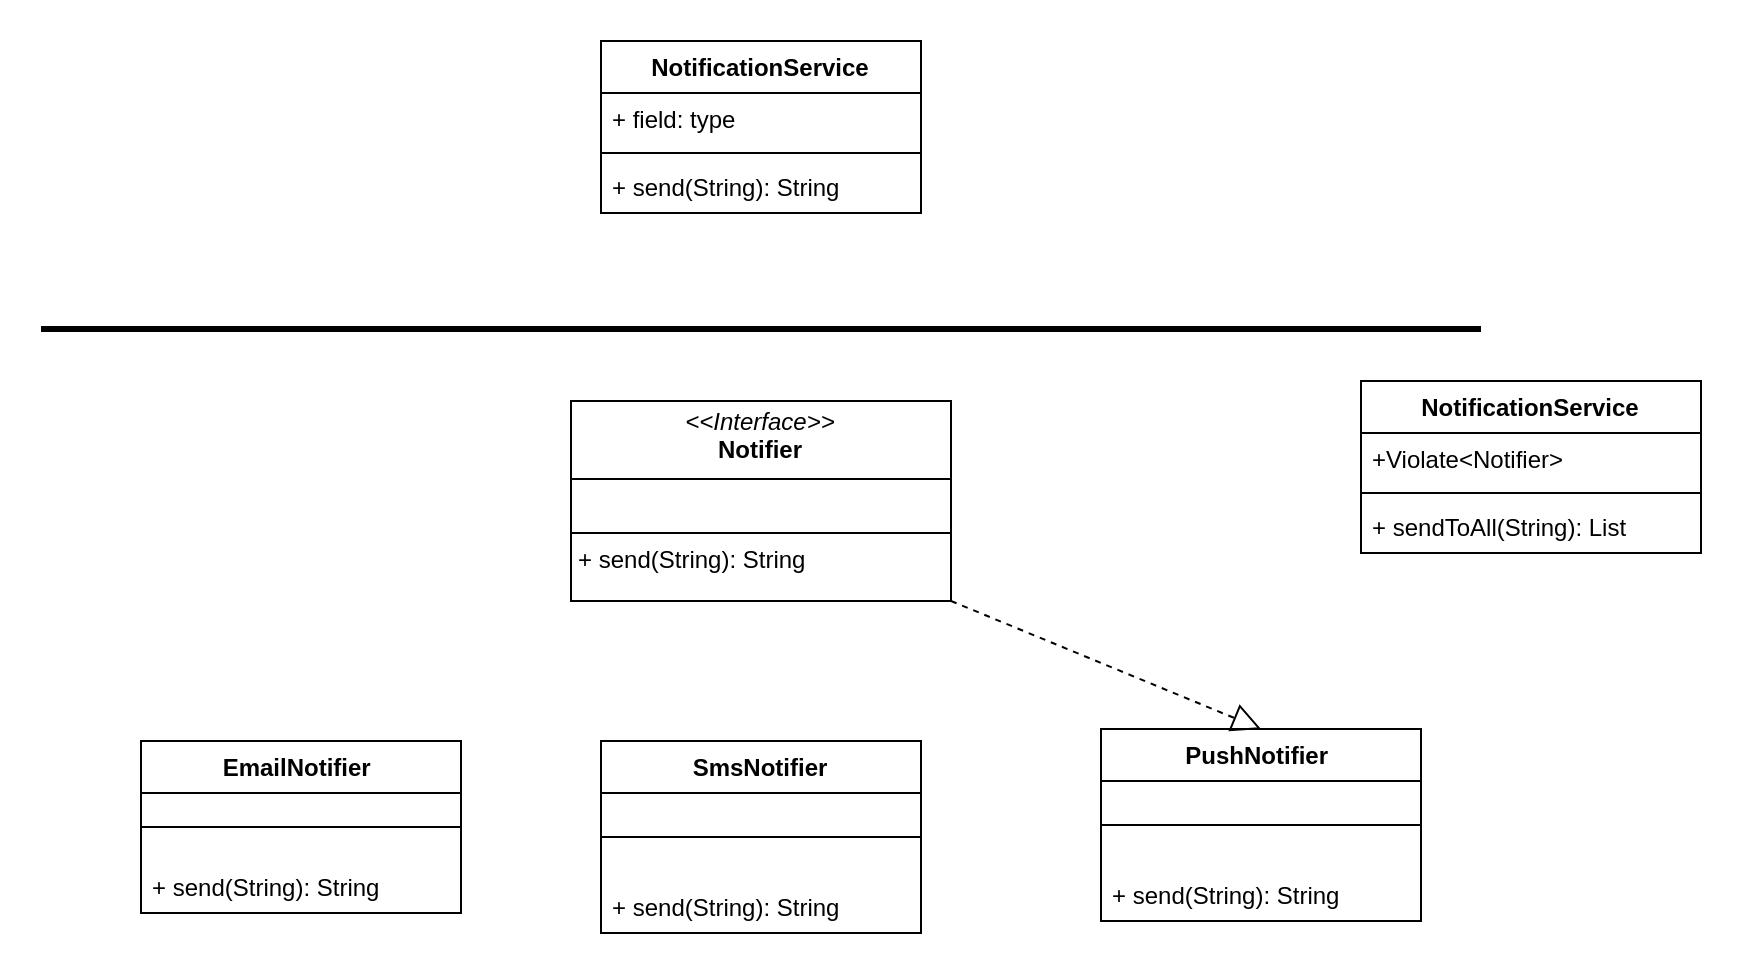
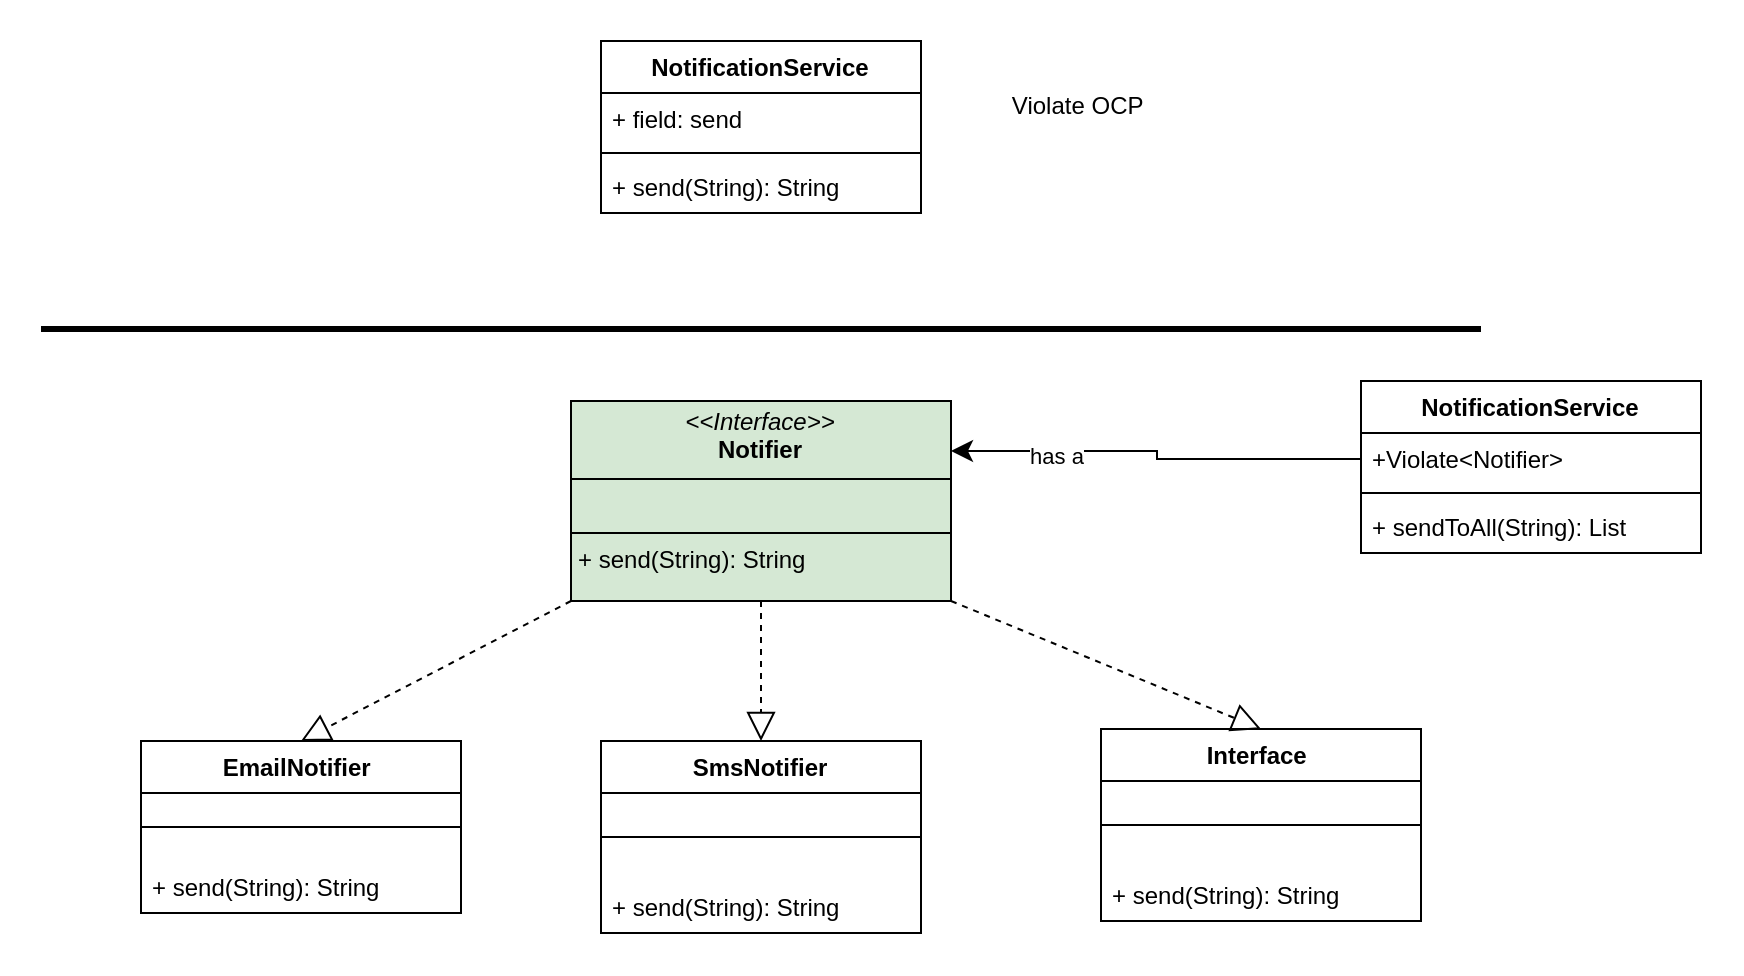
node "Violate OCP": added
node "+ field: type": label "+ field: type" -> "+ field: send"
edge "+Violate<Notifier>" -> "<<Interface>> Notifier + send(String): String": added, label "has a"
node "<<Interface>> Notifier + send(String): String": fillcolor #ffffff -> #d5e8d4
edge "<<Interface>> Notifier + send(String): String" -> "SmsNotifier": added
edge "<<Interface>> Notifier + send(String): String" -> "EmailNotifier": added
node "PushNotifier": label "PushNotifier" -> "Interface"
